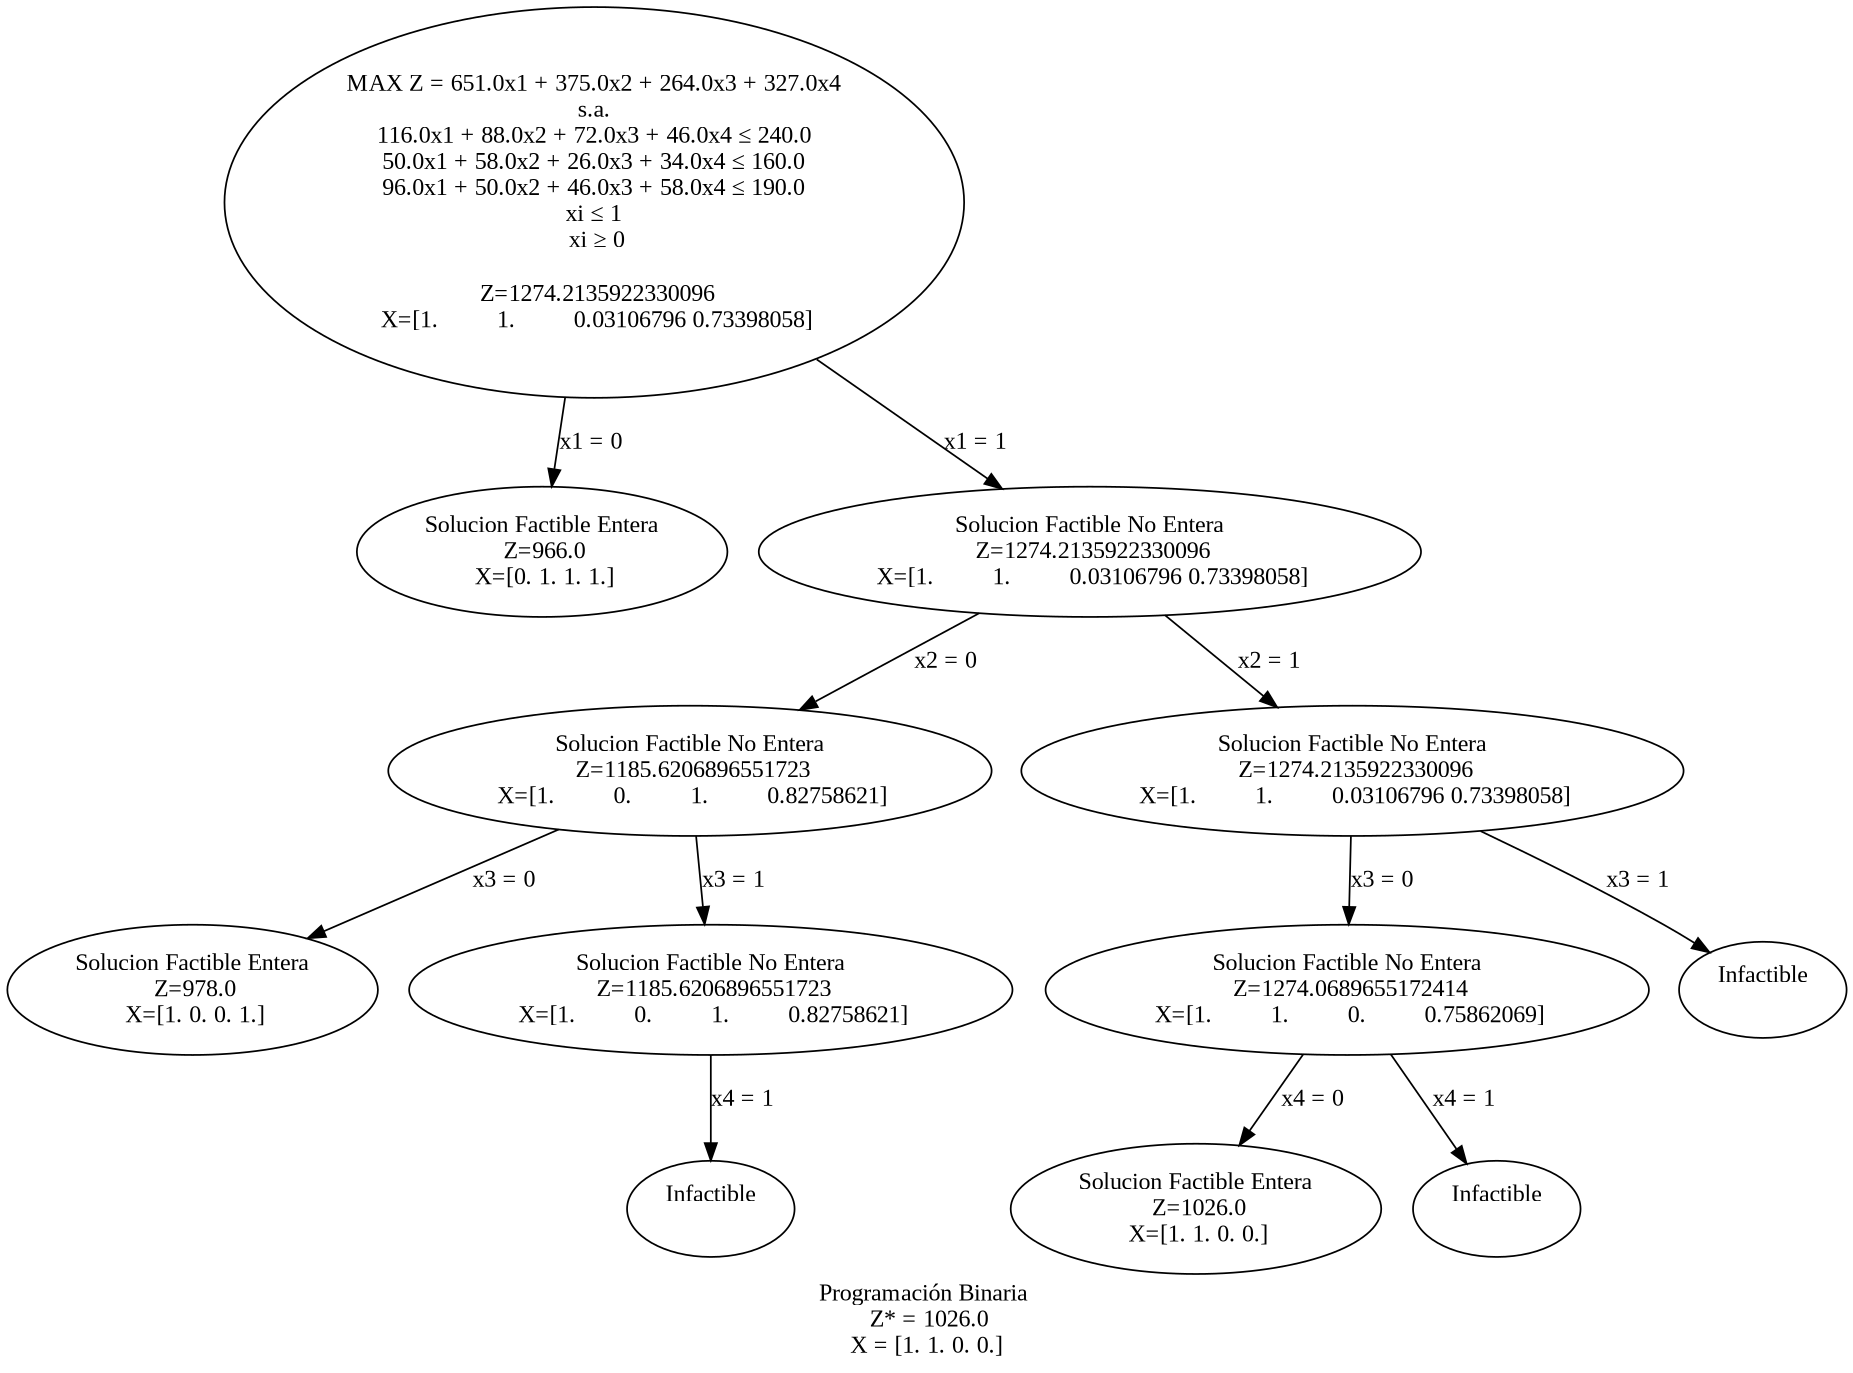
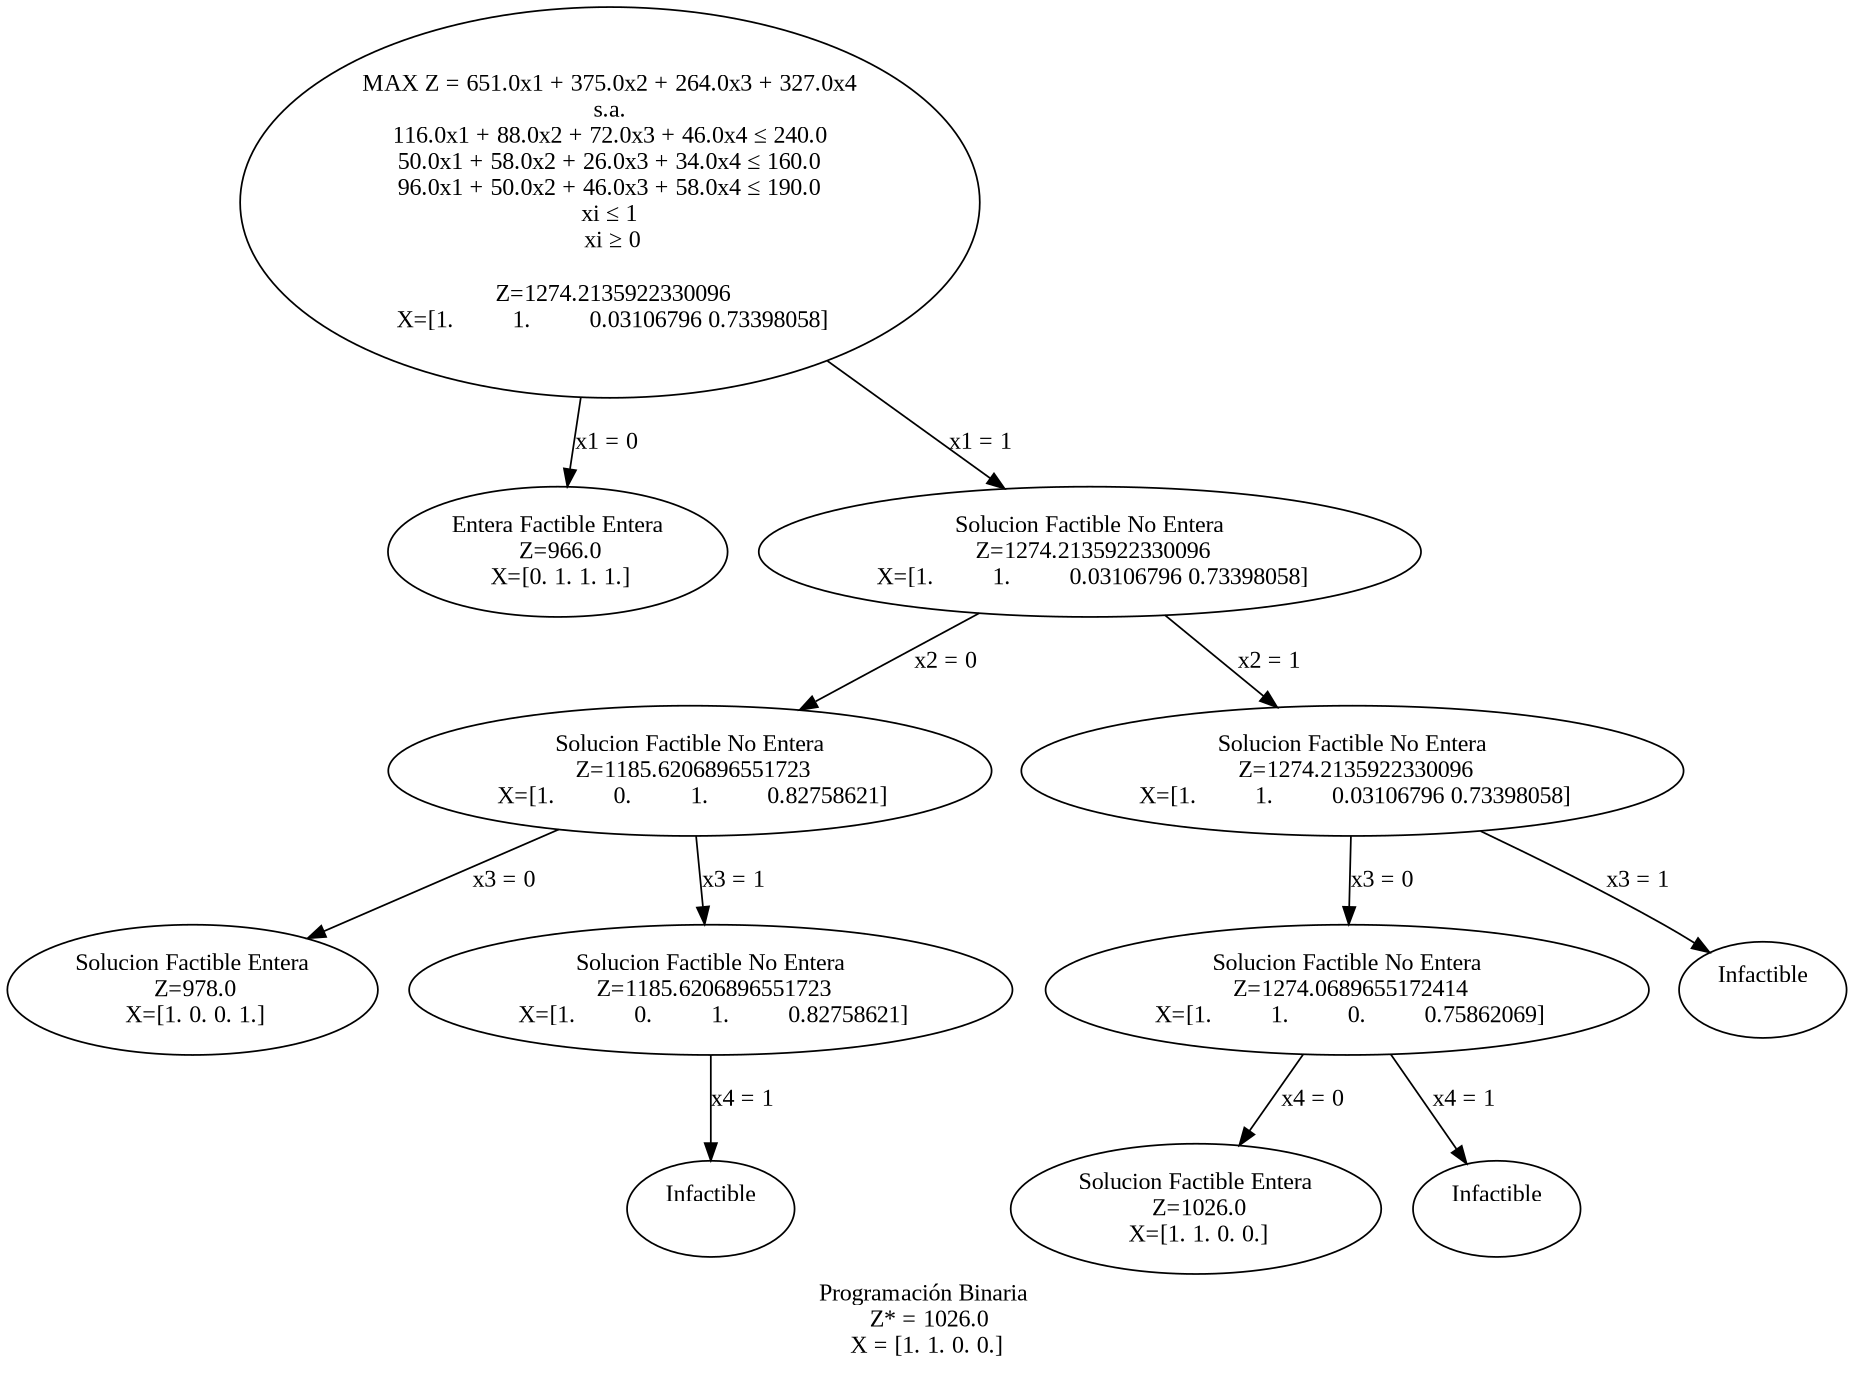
node "Solucion Factible Entera Z=966.0 X=[0. 1. 1. 1.]": label "Solucion Factible Entera Z=966.0 X=[0. 1. 1. 1.]" -> "Entera Factible Entera Z=966.0 X=[0. 1. 1. 1.]"
